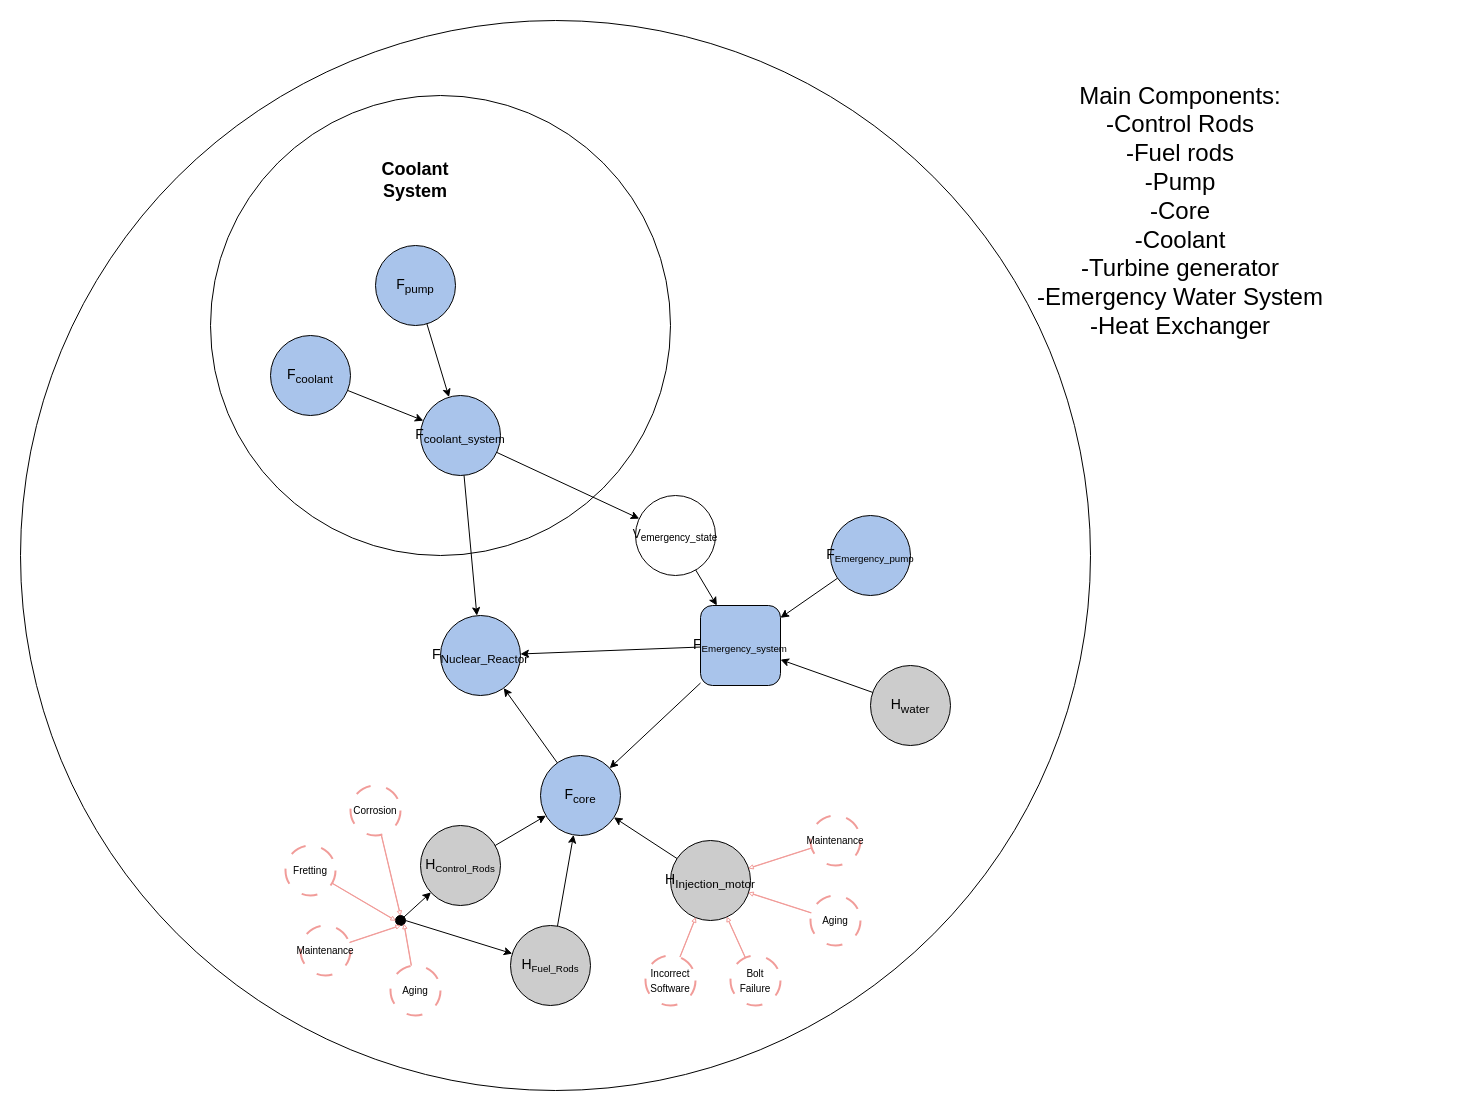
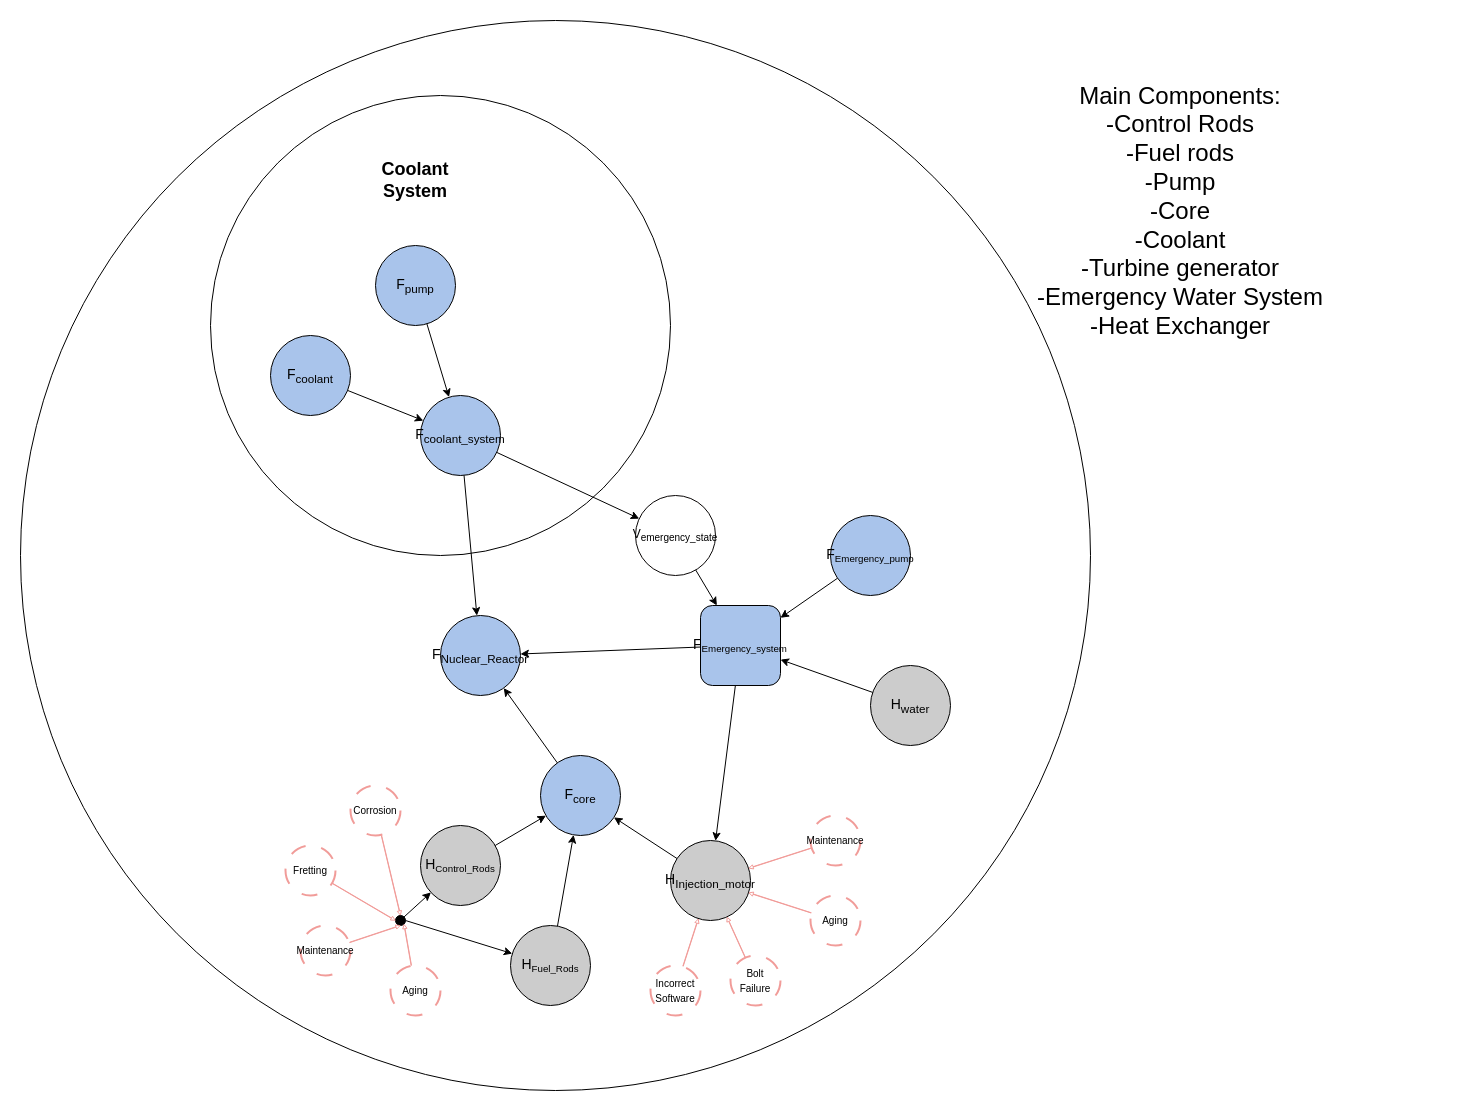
edge "FEmergency_system" -> "Fcore": now "FEmergency_system" -> "HInjection_motor"
node "Incorrect Software": moved (671, 981) -> (676, 991)
